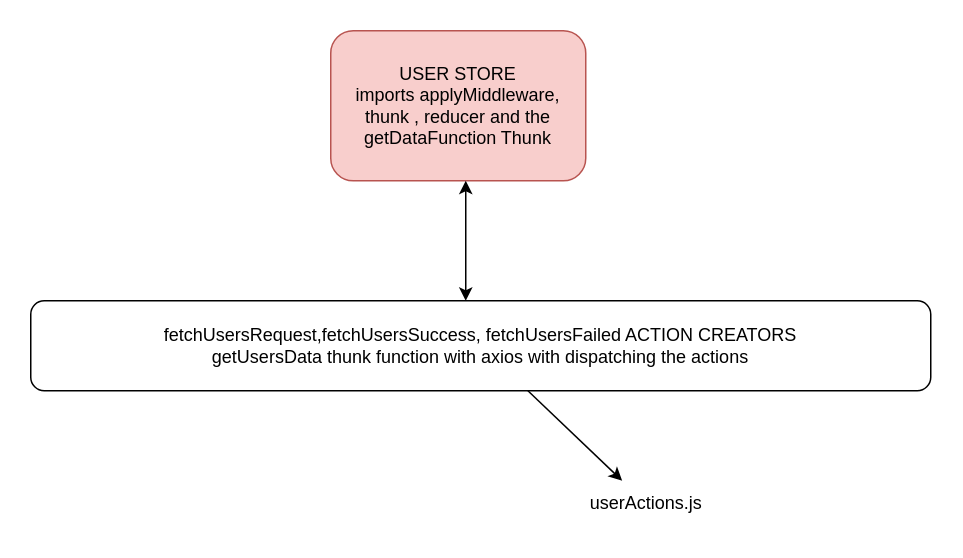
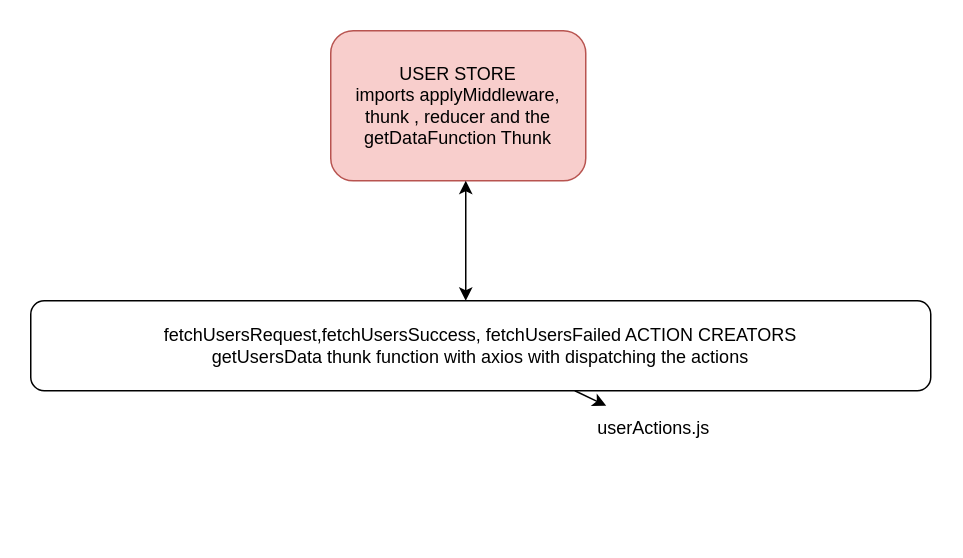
node "userActions.js": moved (646, 503) -> (653, 428)
